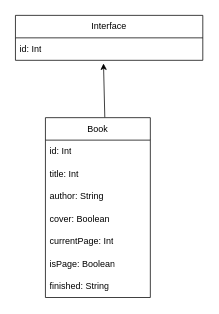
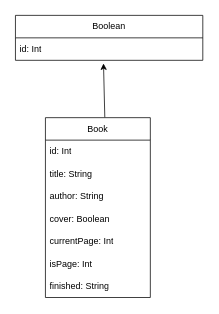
node "Interface": label "Interface" -> "Boolean"
node "title: Int": label "title: Int" -> "title: String"
node "isPage: Boolean": label "isPage: Boolean" -> "isPage: Int"
